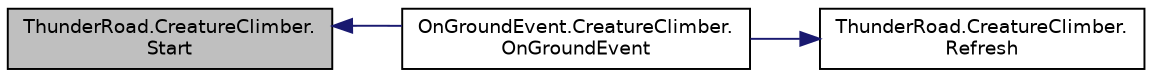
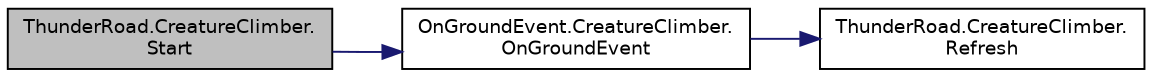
edge "OnGroundEvent.CreatureClimber. OnGroundEvent" -> "ThunderRoad.CreatureClimber. Start": reversed
